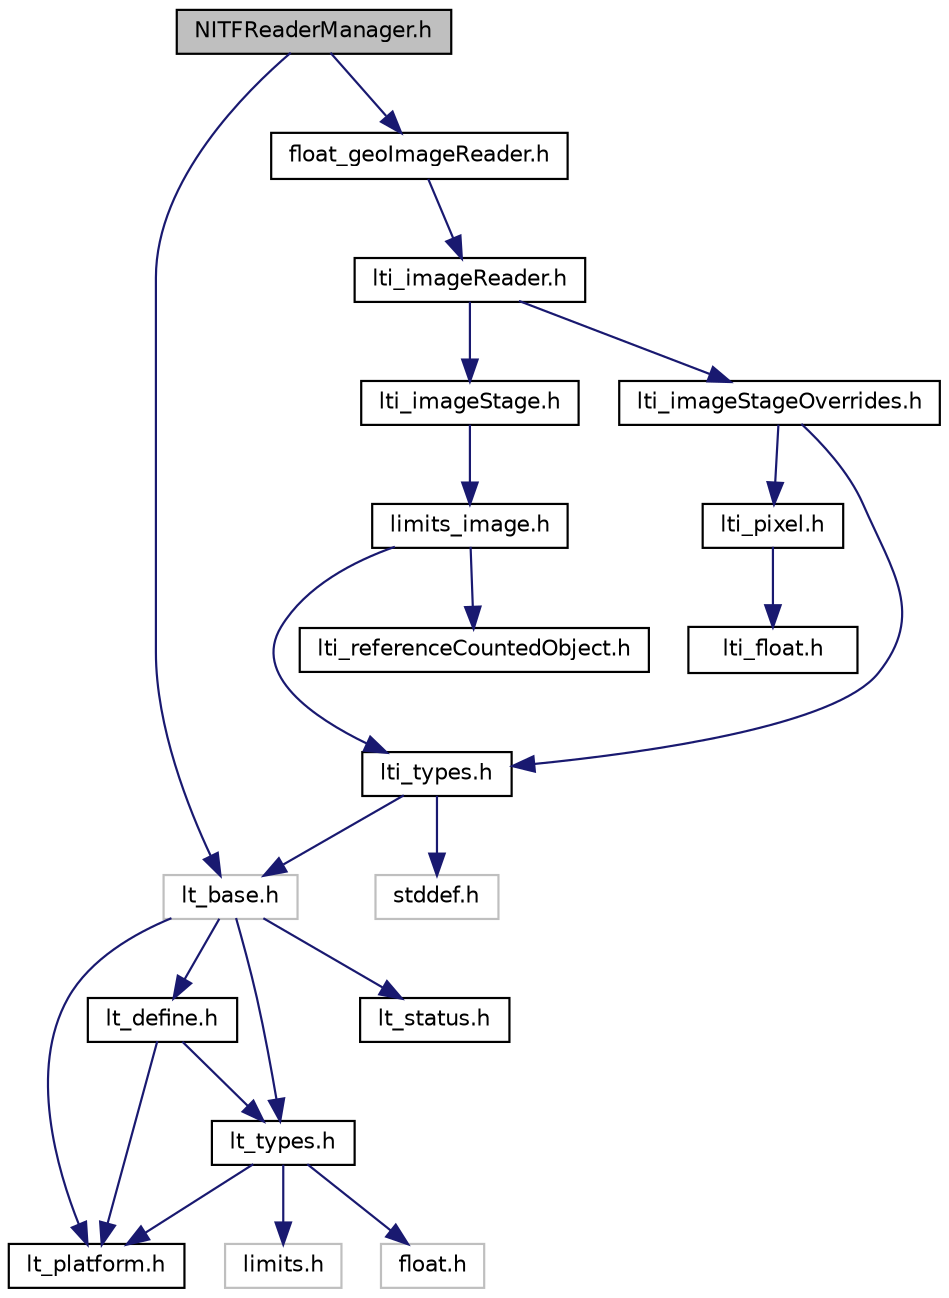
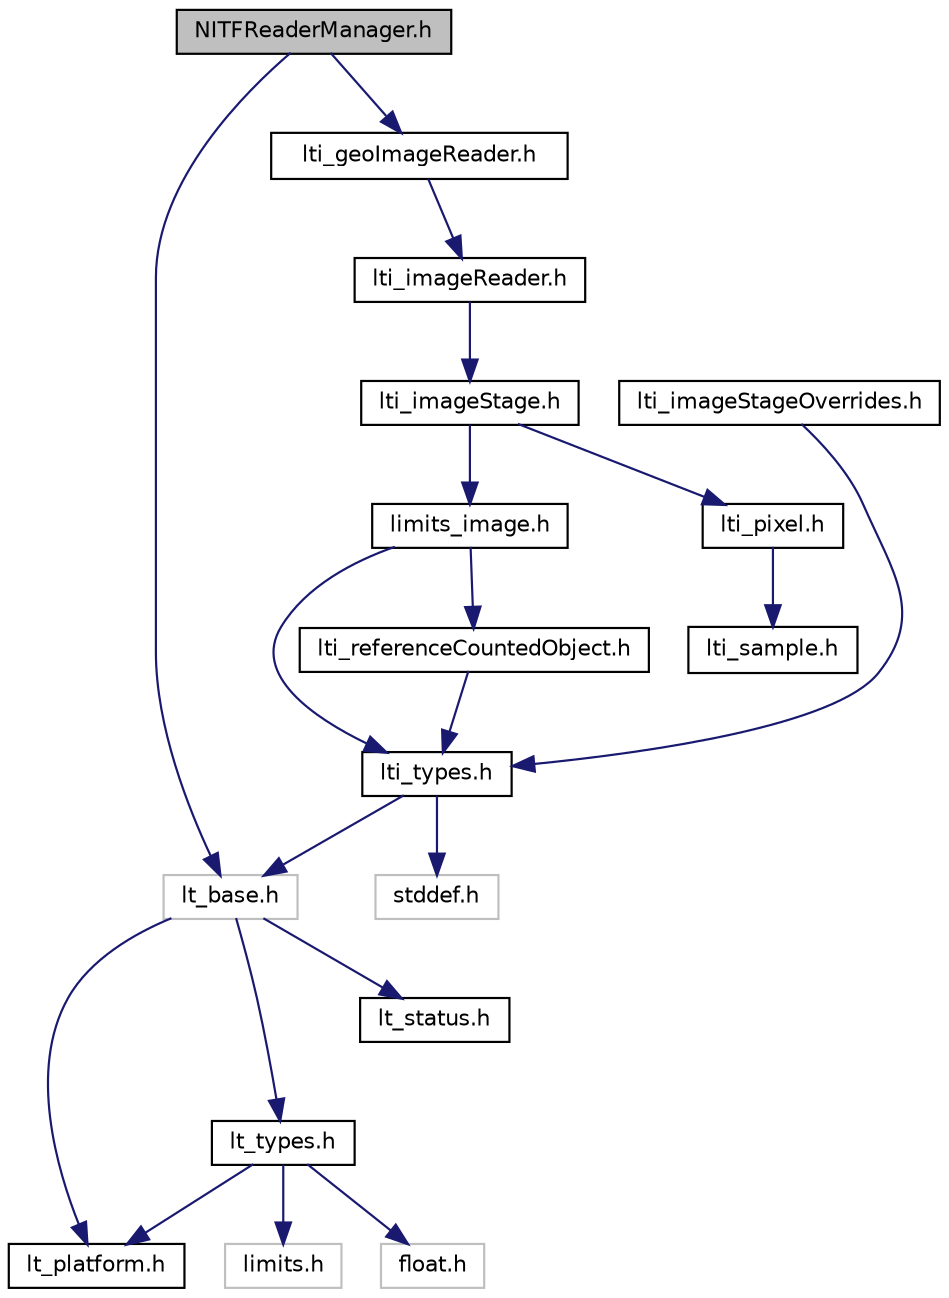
node "float_geoImageReader.h": label "float_geoImageReader.h" -> "lti_geoImageReader.h"
edge "lti_imageReader.h" -> "lti_imageStageOverrides.h": removed
edge "lti_imageStageOverrides.h" -> "lti_pixel.h": now "lti_imageStage.h" -> "lti_pixel.h"
node "lti_float.h": label "lti_float.h" -> "lti_sample.h"
edge "lti_referenceCountedObject.h" -> "lti_types.h": added
node "lt_define.h": removed
